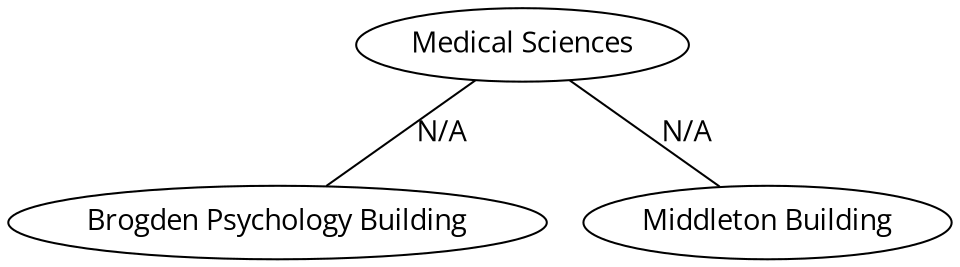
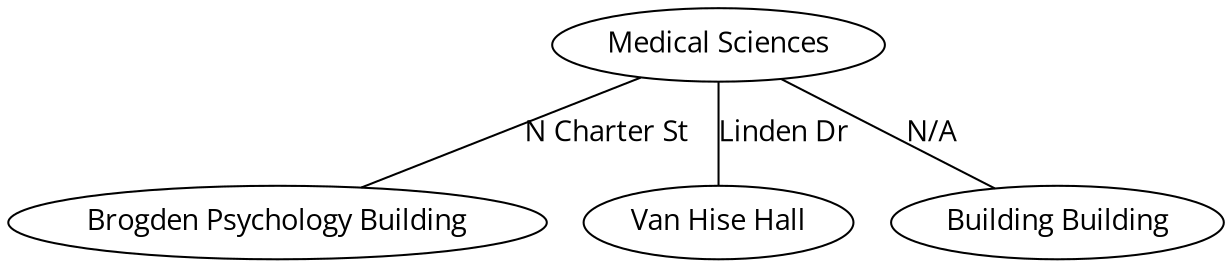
edge "Medical Sciences" -- "Brogden Psychology Building": label "N/A" -> "N Charter St"
node "Van Hise Hall": added
node "Middleton Building": label "Middleton Building" -> "Building Building"
